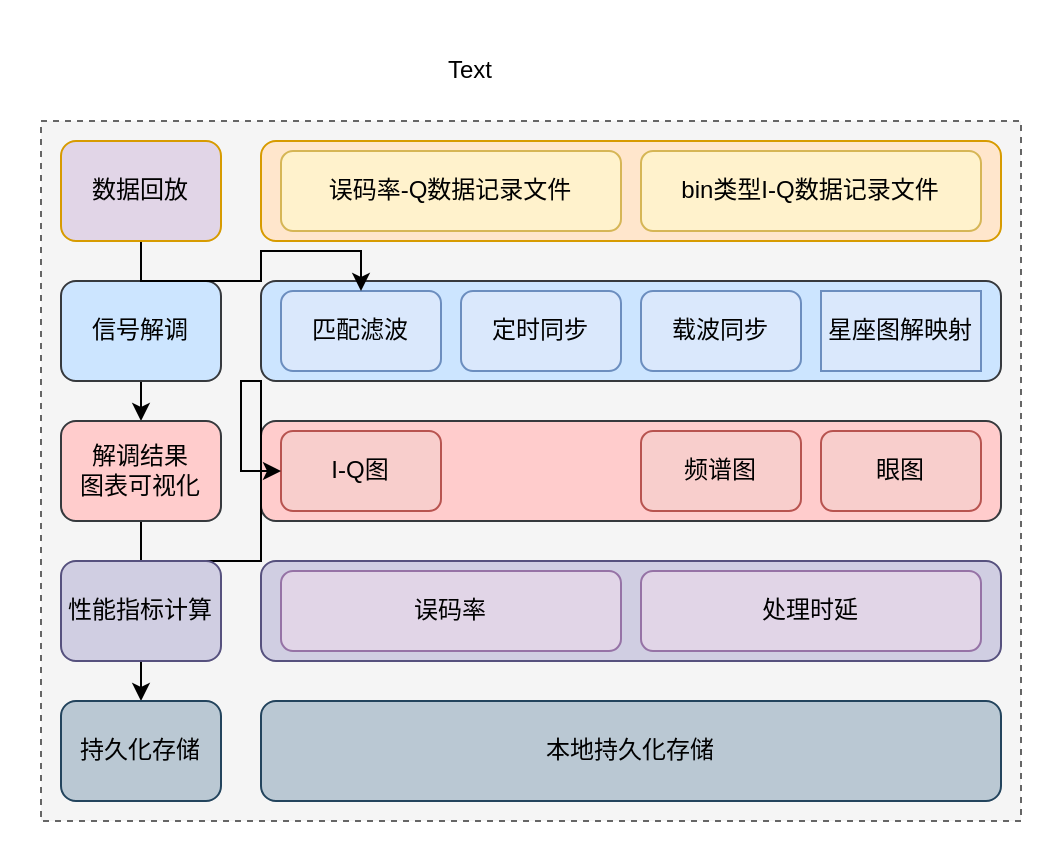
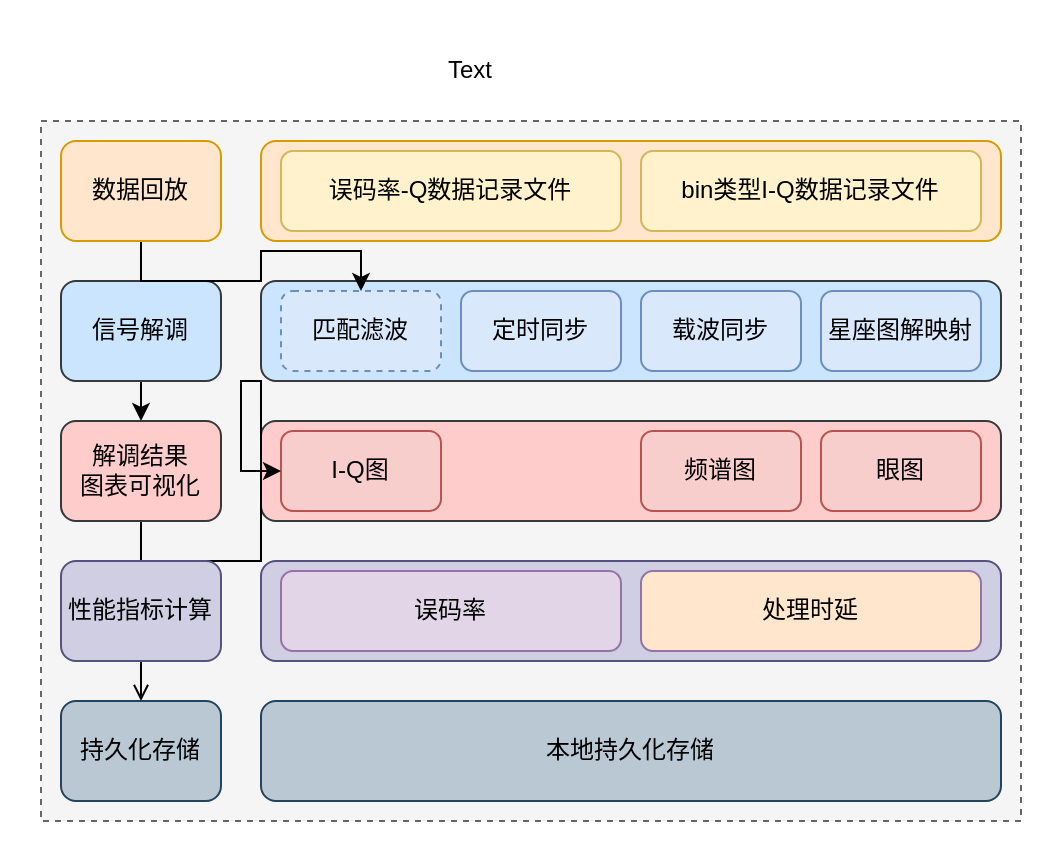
node "数据回放": fillcolor #e1d5e7 -> #ffe6cc
node "匹配滤波": style solid -> dashed
node "星座图解映射": shape rectangle -> rounded rectangle
node "处理时延": fillcolor #e1d5e7 -> #ffe6cc
edge "性能指标计算" -> "持久化存储": arrowhead classic -> open
